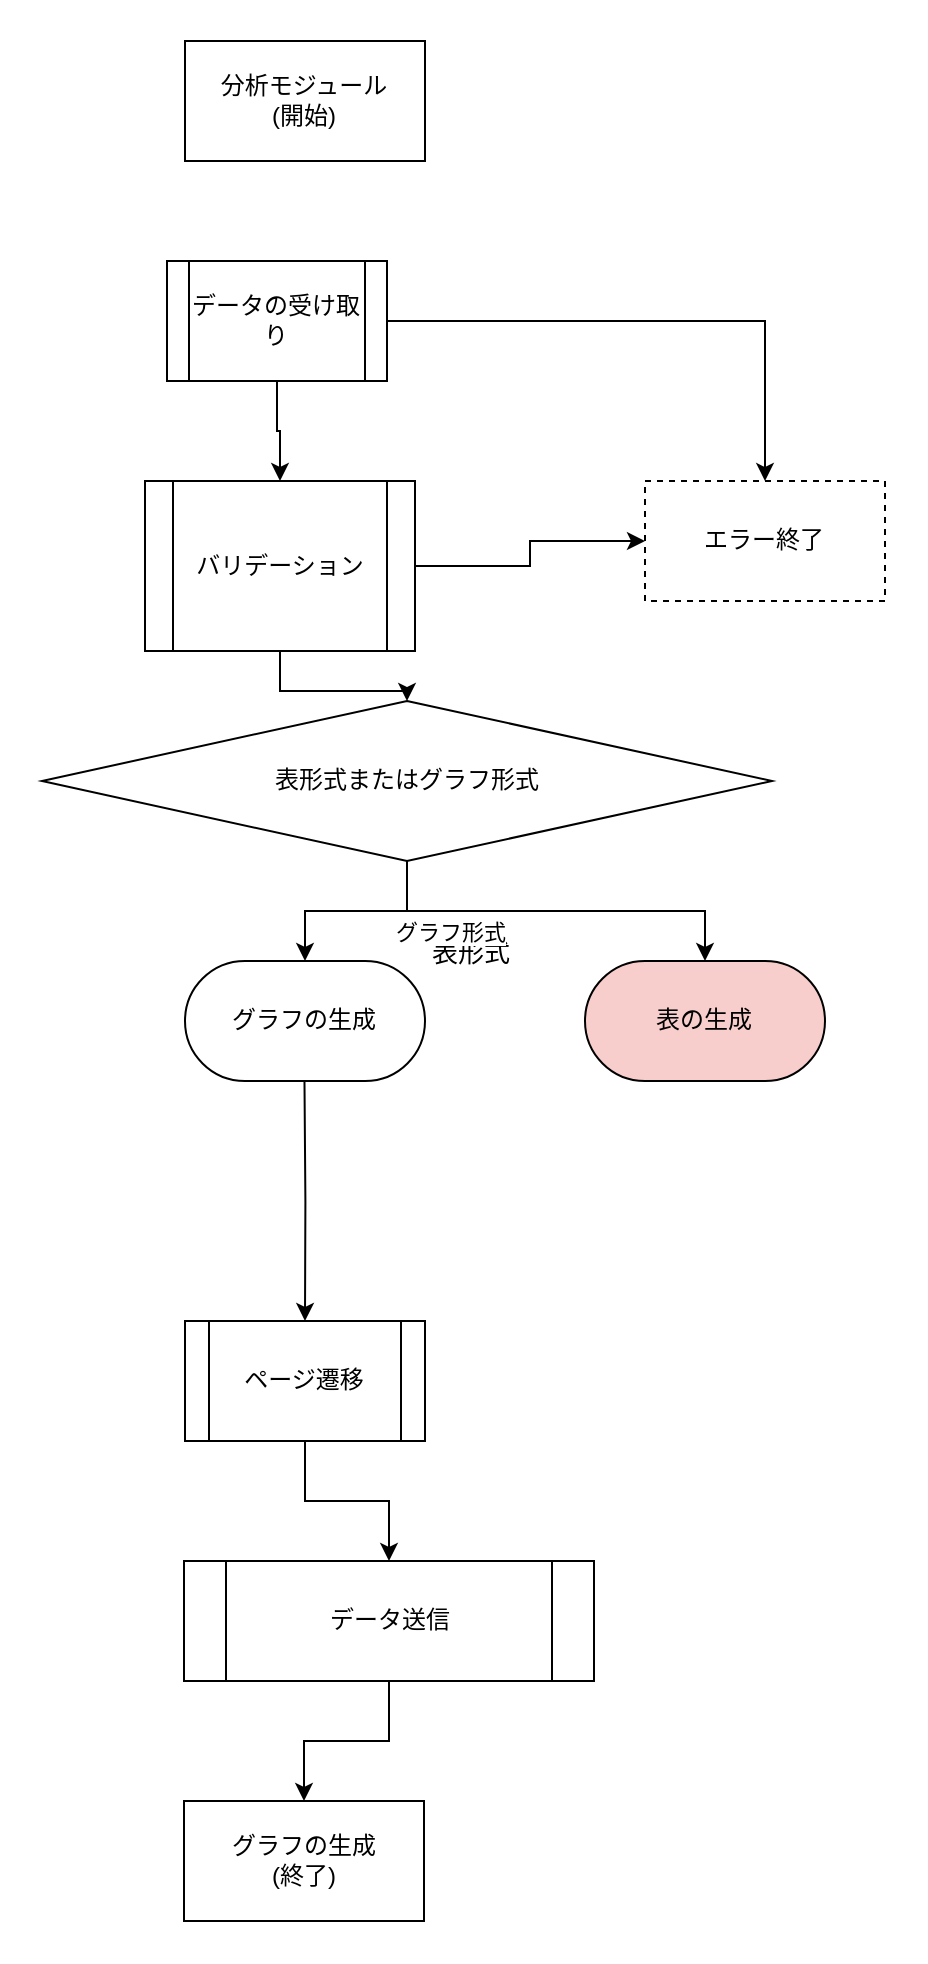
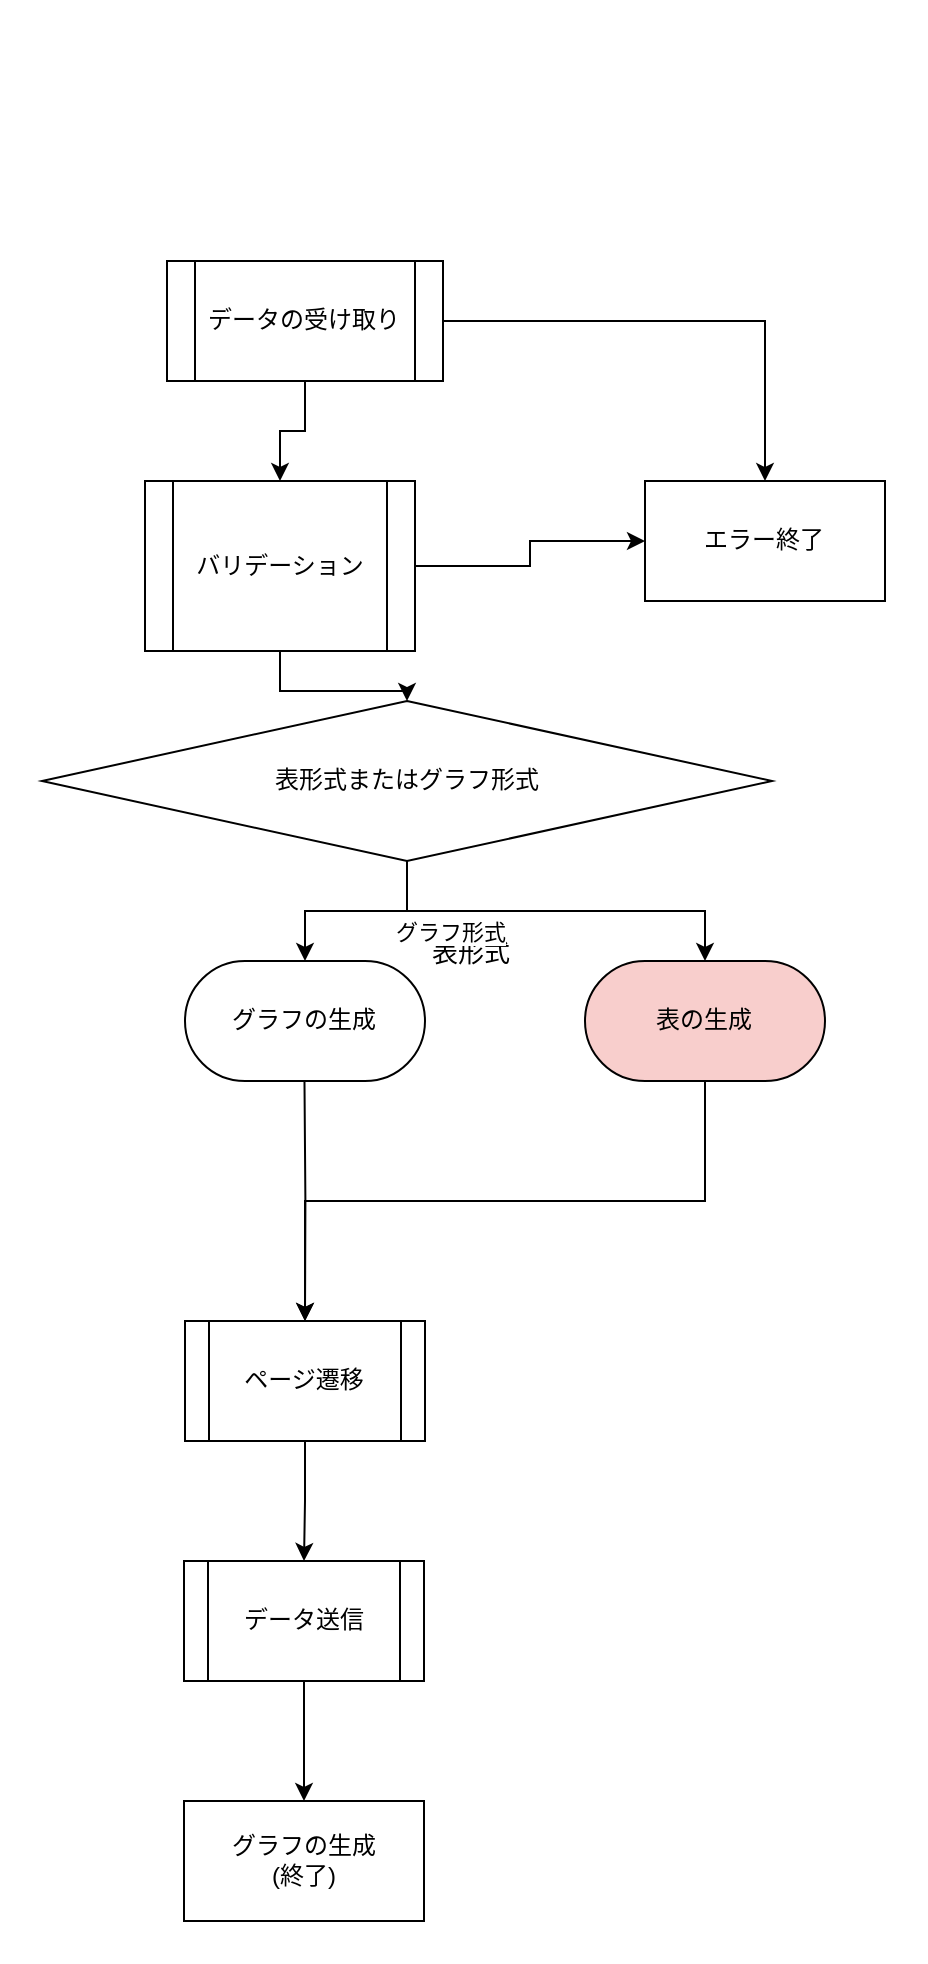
node "分析モジュール (開始)": removed
node "データの受け取り": size 220x120 -> 276x120
node "エラー終了": style dashed -> solid
edge "表の生成" -> "ページ遷移": added
node "データ送信": size 410x120 -> 240x120
